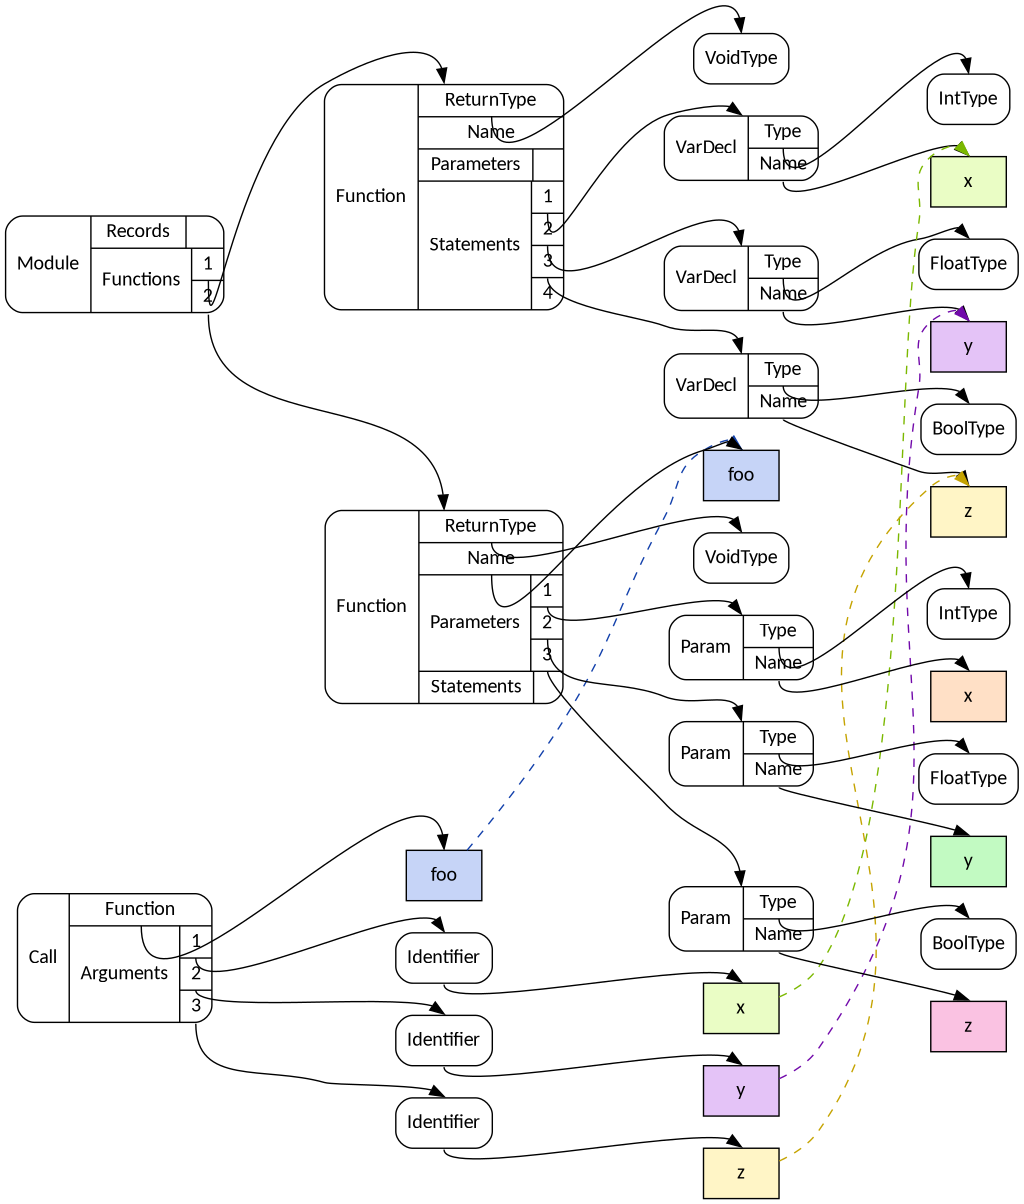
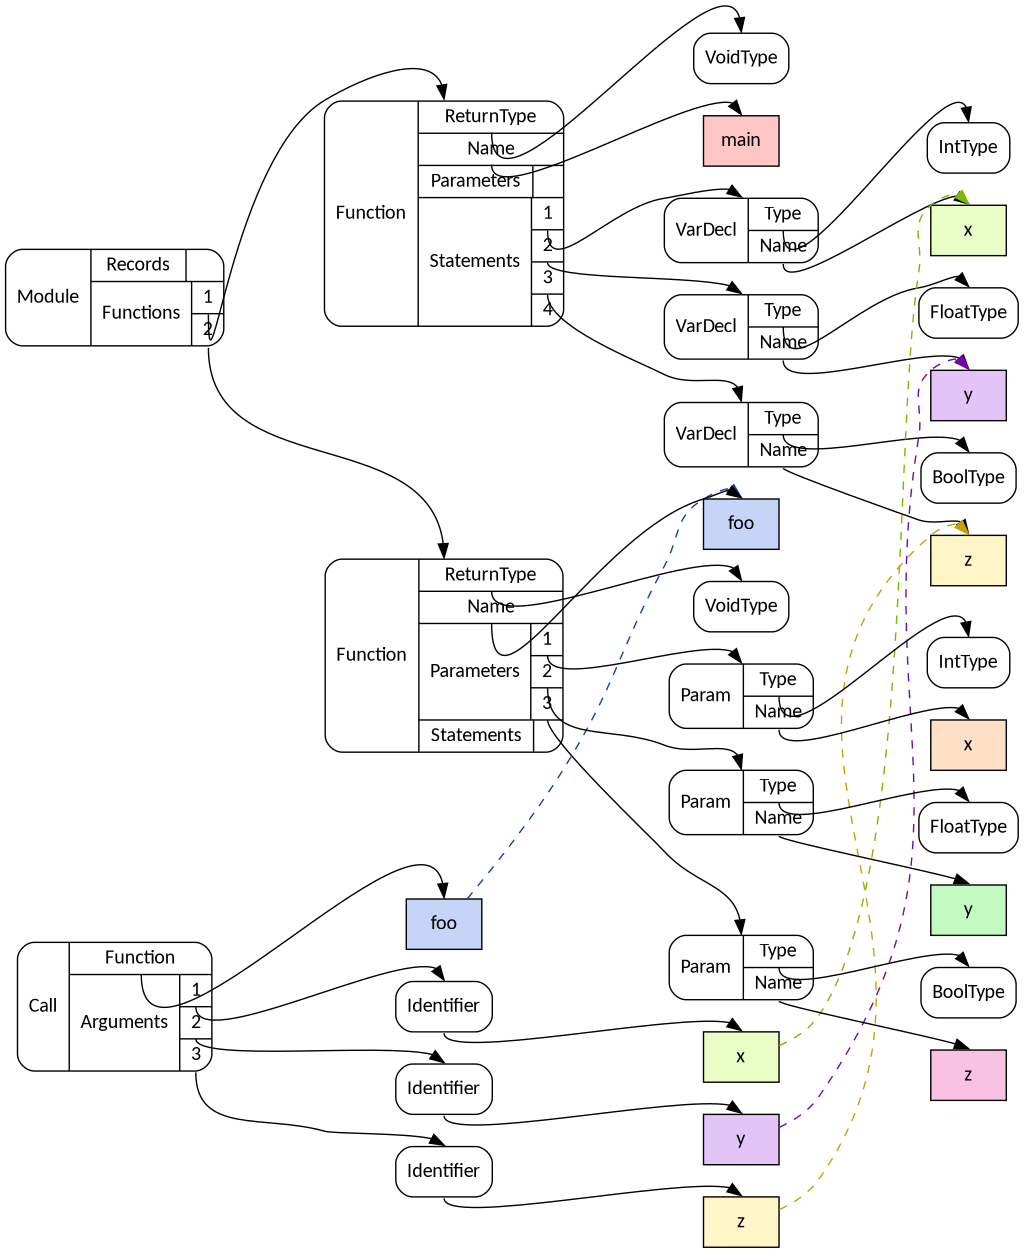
node "main": added
